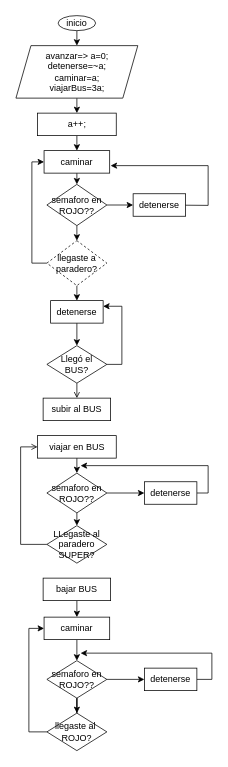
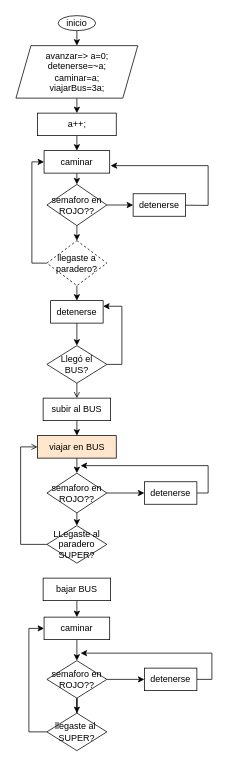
edge "subir al BUS" -> "viajar en BUS": added
node "viajar en BUS": fillcolor #ffffff -> #ffe6cc
node "llegaste al ROJO?": label "llegaste al ROJO?" -> "llegaste al SUPER?"
